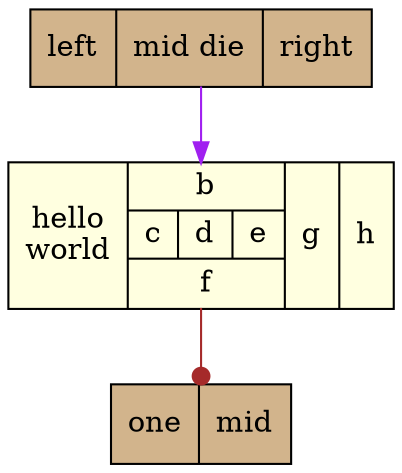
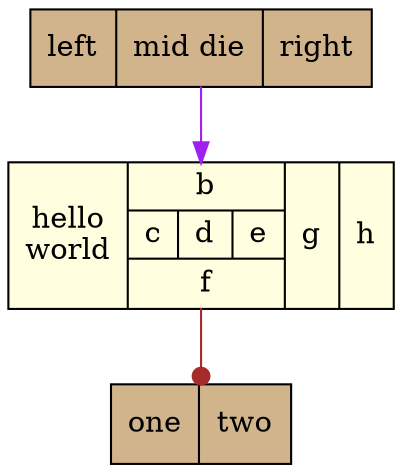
node "one": text "mid" -> "two"
